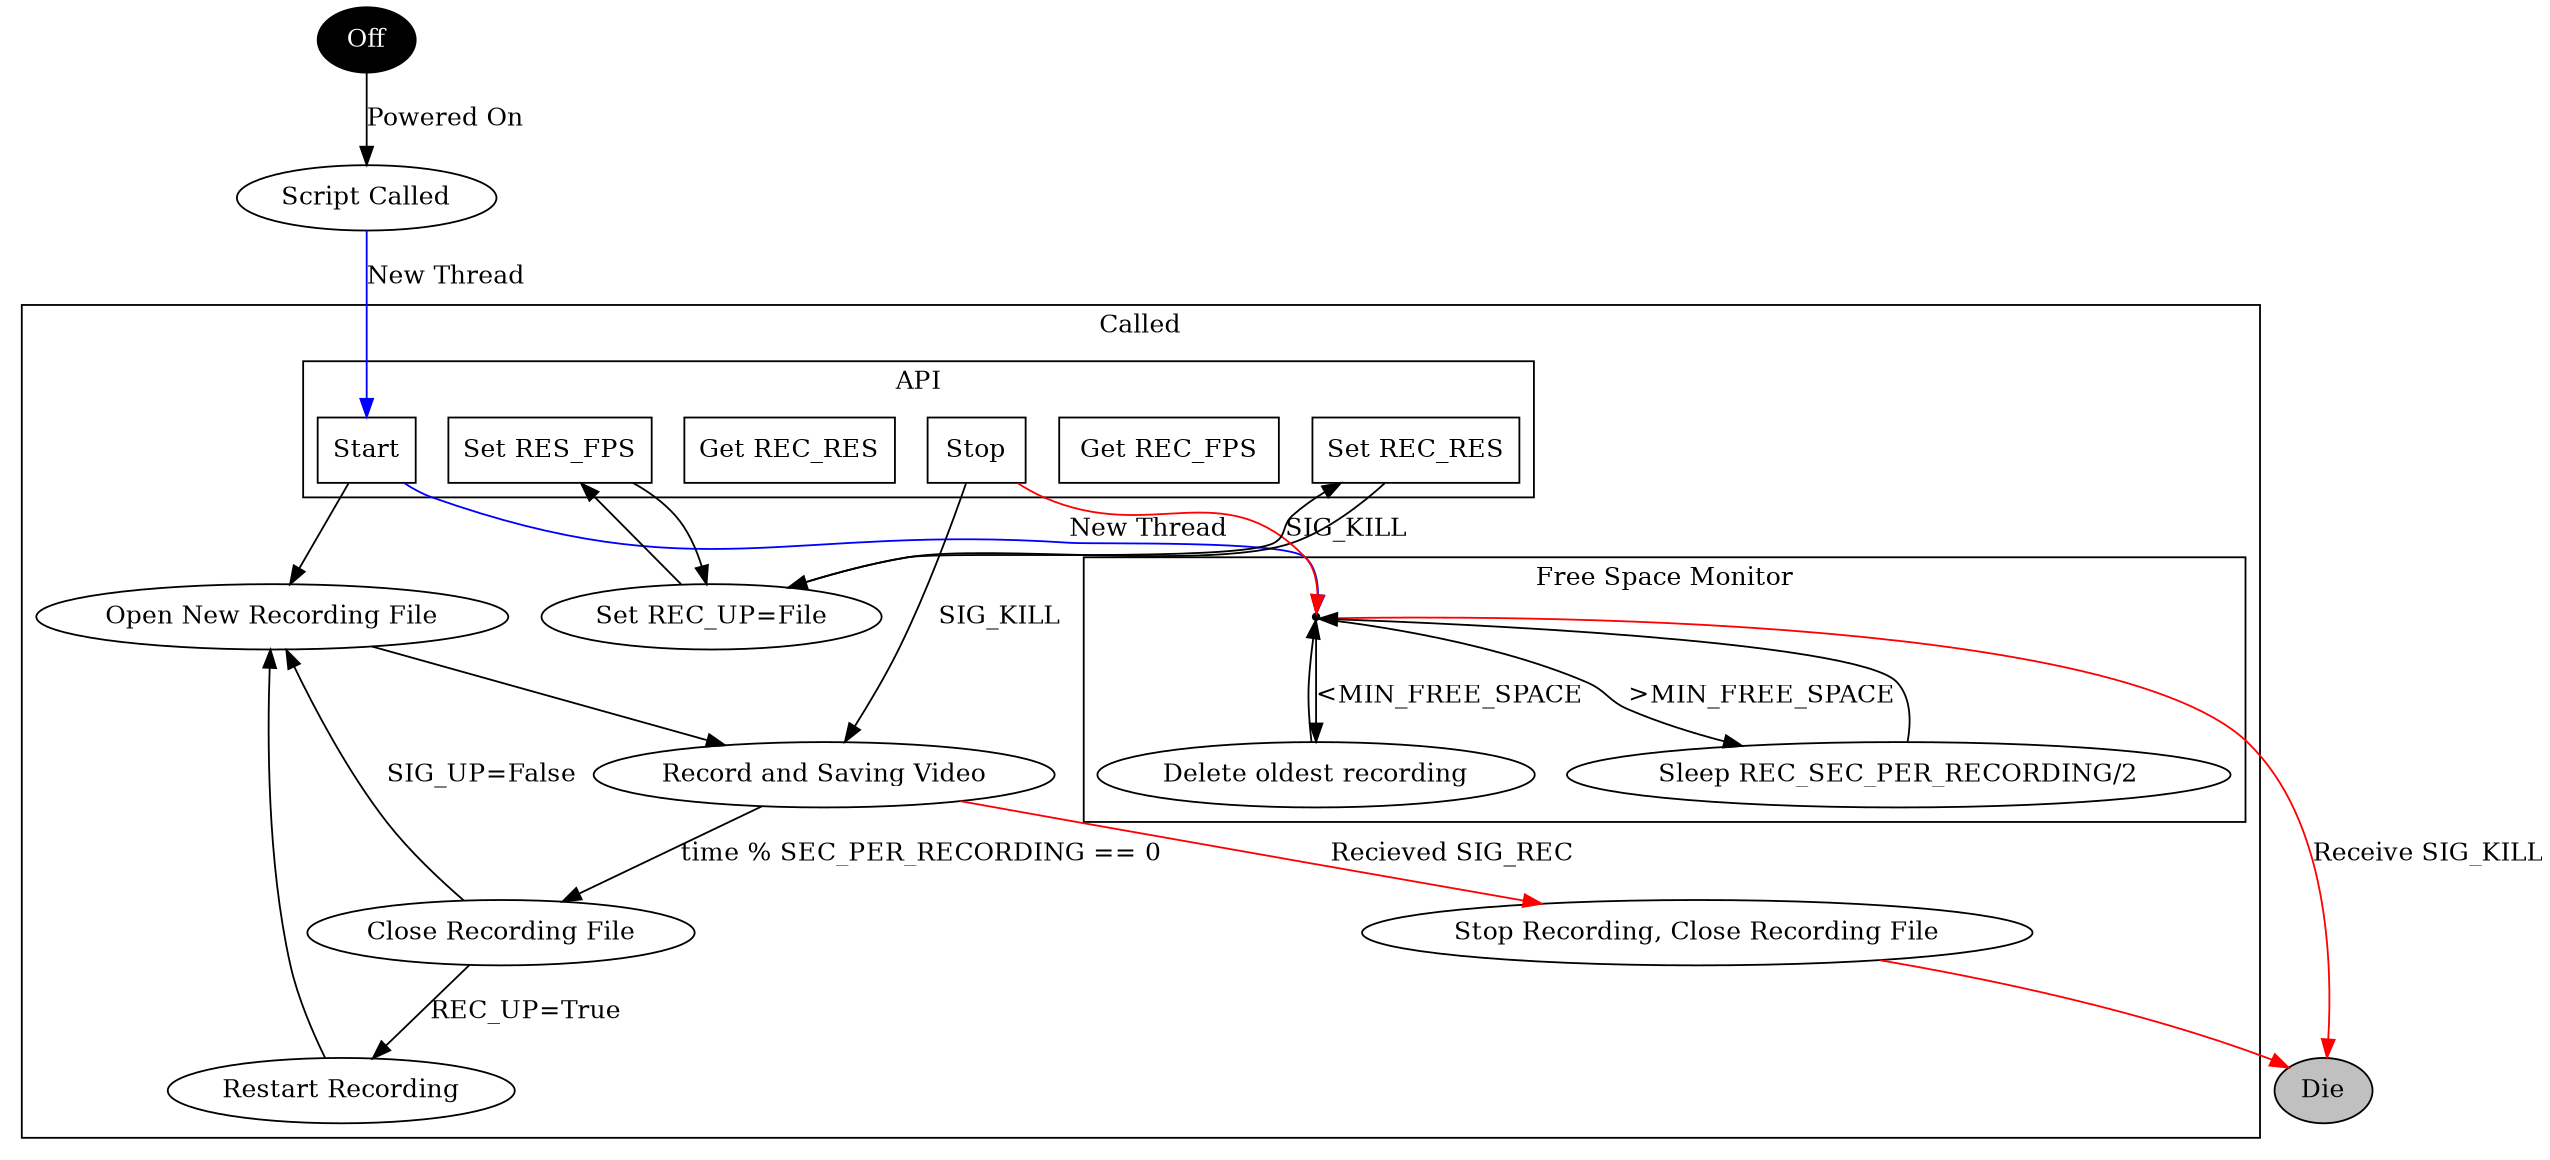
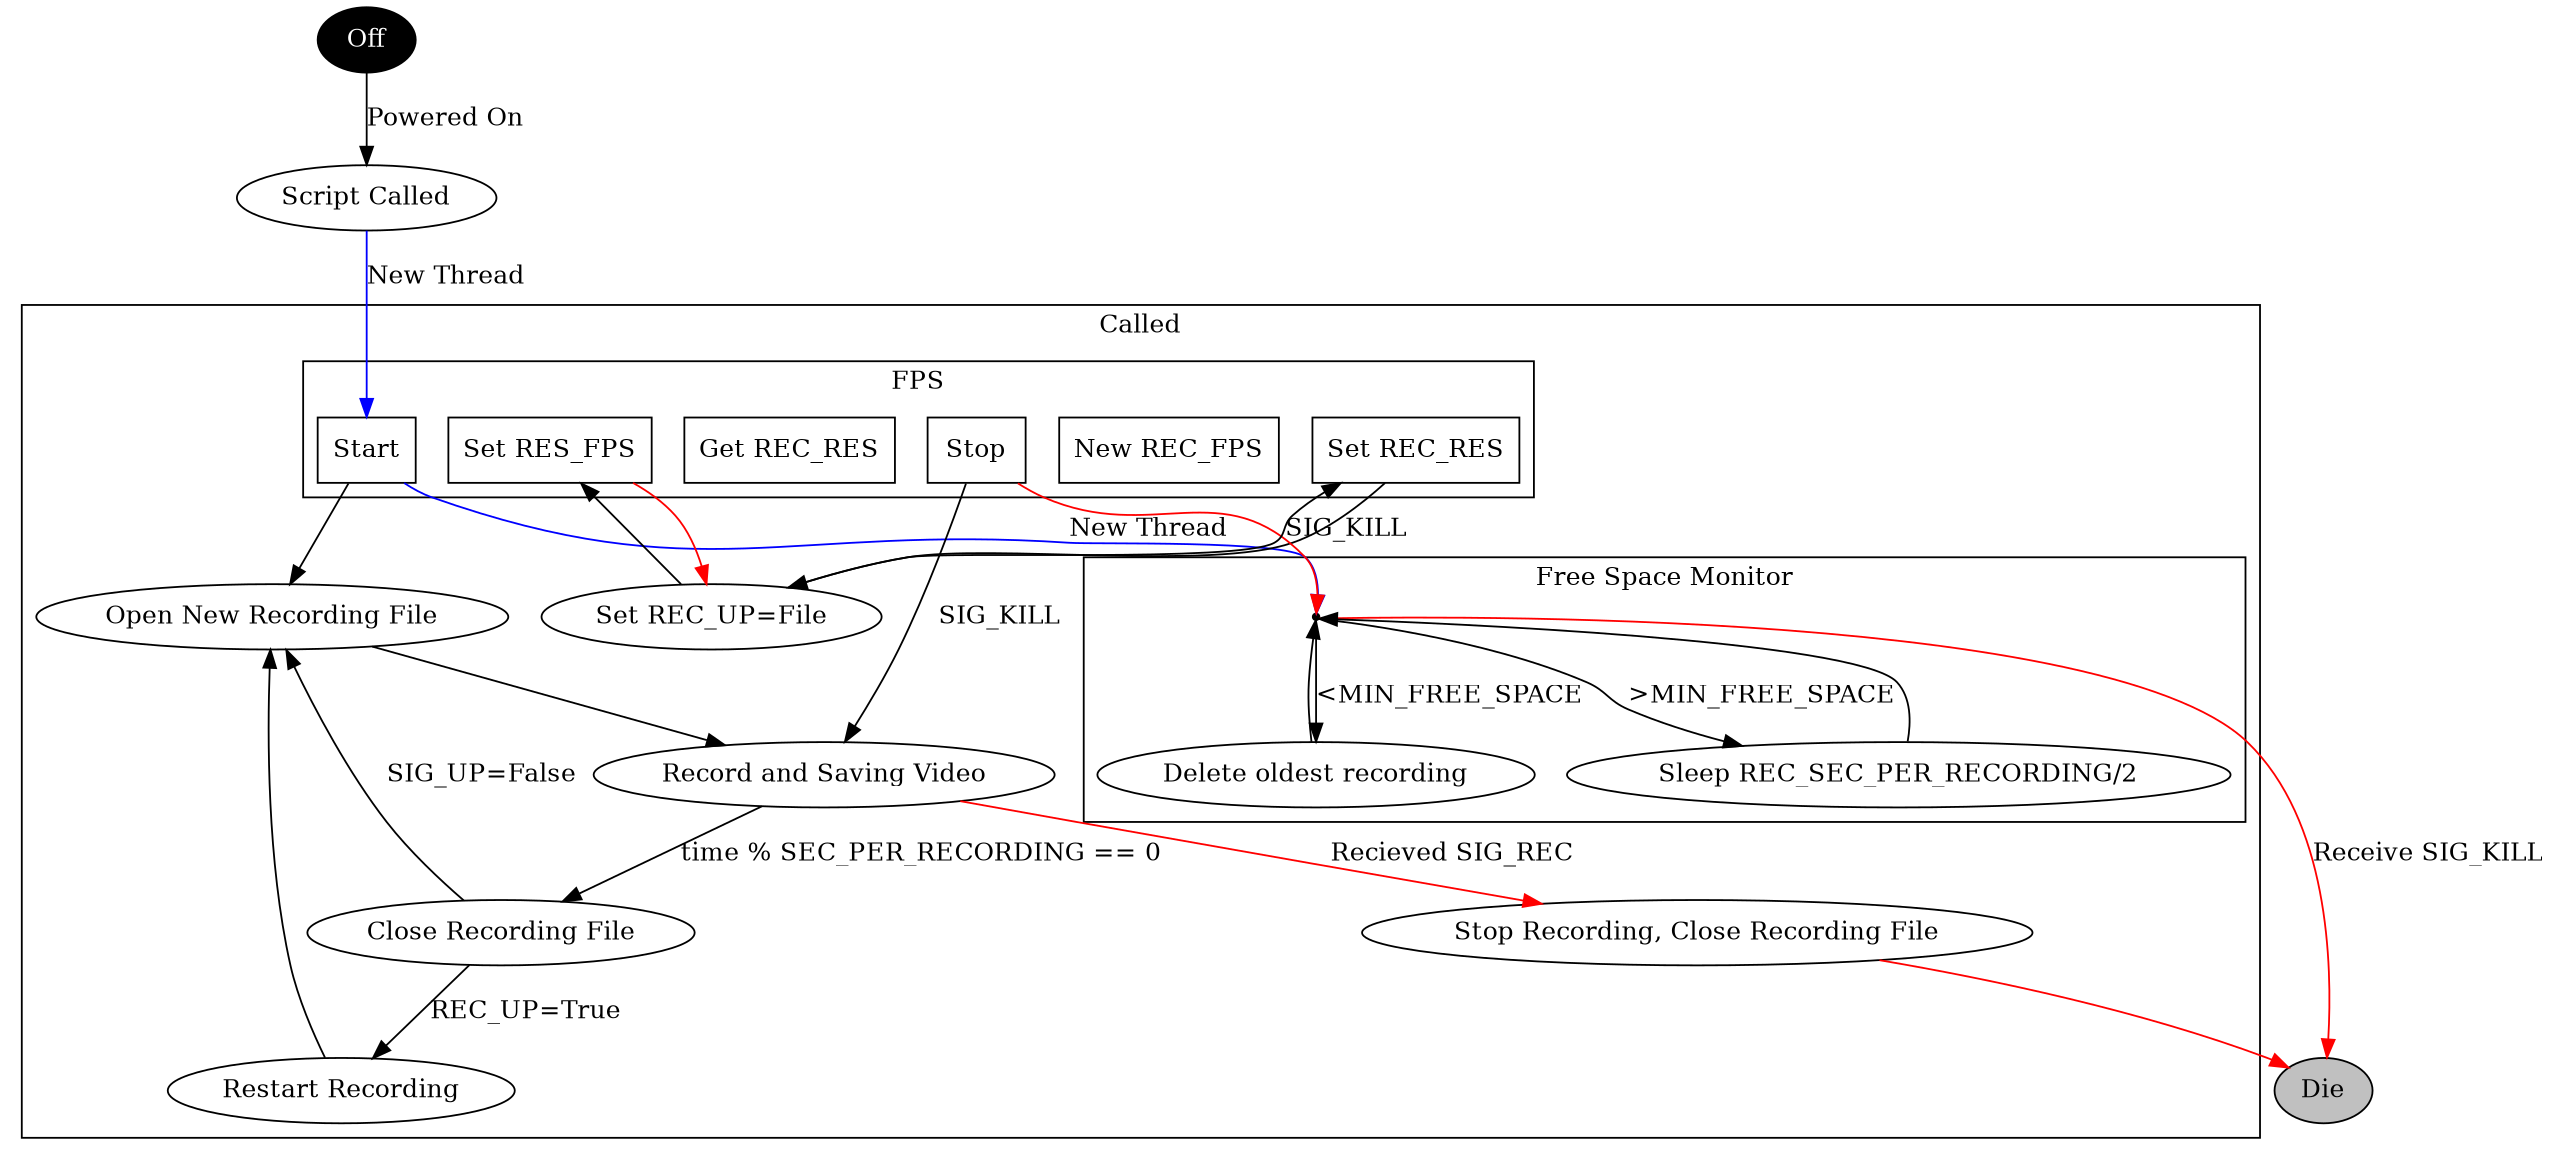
cluster "API": label "API" -> "FPS"
node "Get REC_FPS": label "Get REC_FPS" -> "New REC_FPS"
edge "Set RES_FPS" -> "Set REC_UP=File": color black -> red
